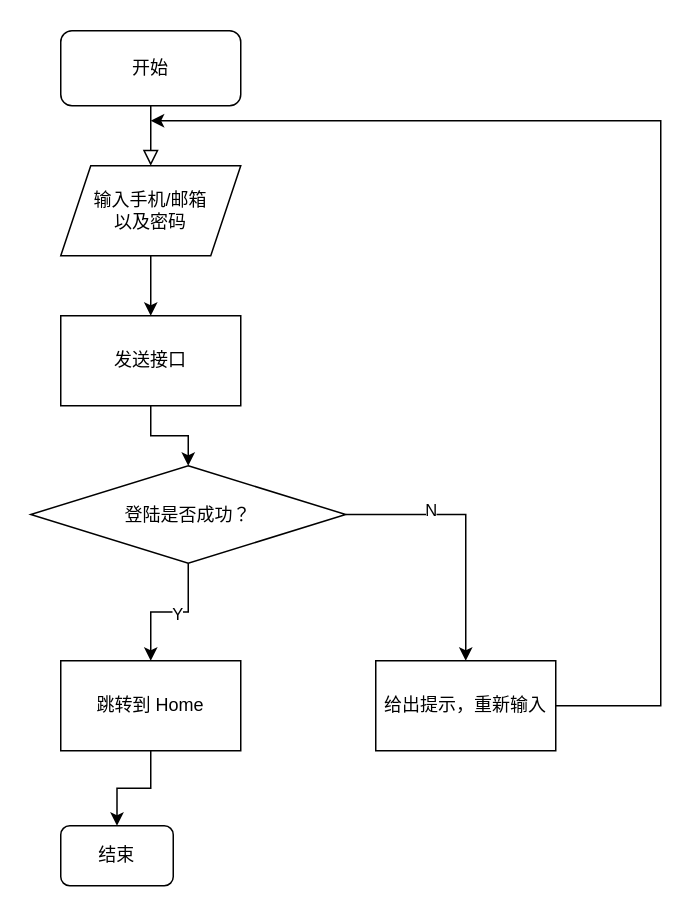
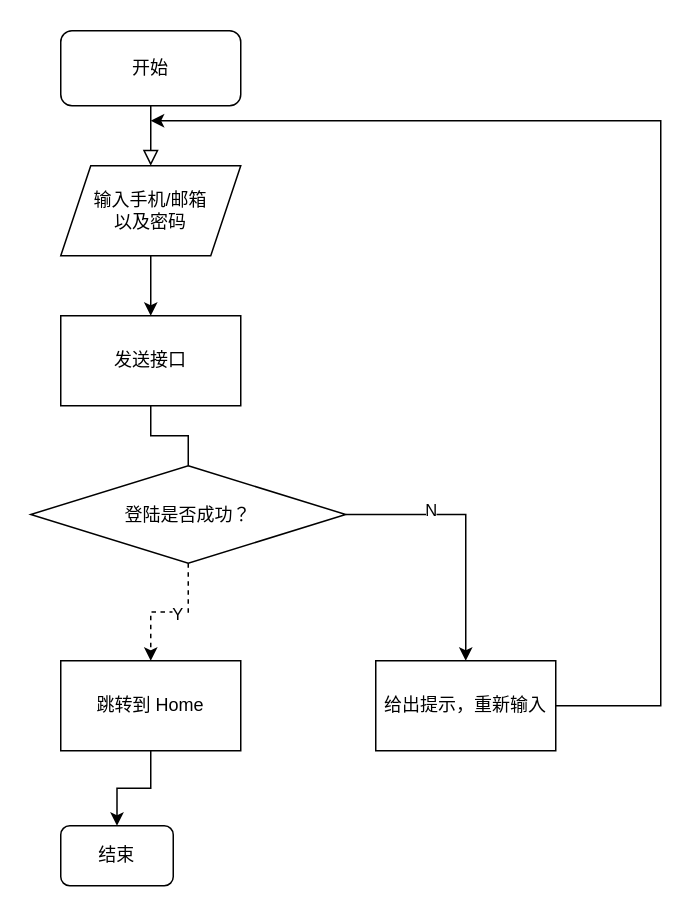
edge "发送接口" -> "登陆是否成功？": arrowhead classic -> none
edge "登陆是否成功？" -> "跳转到 Home": style solid -> dashed
